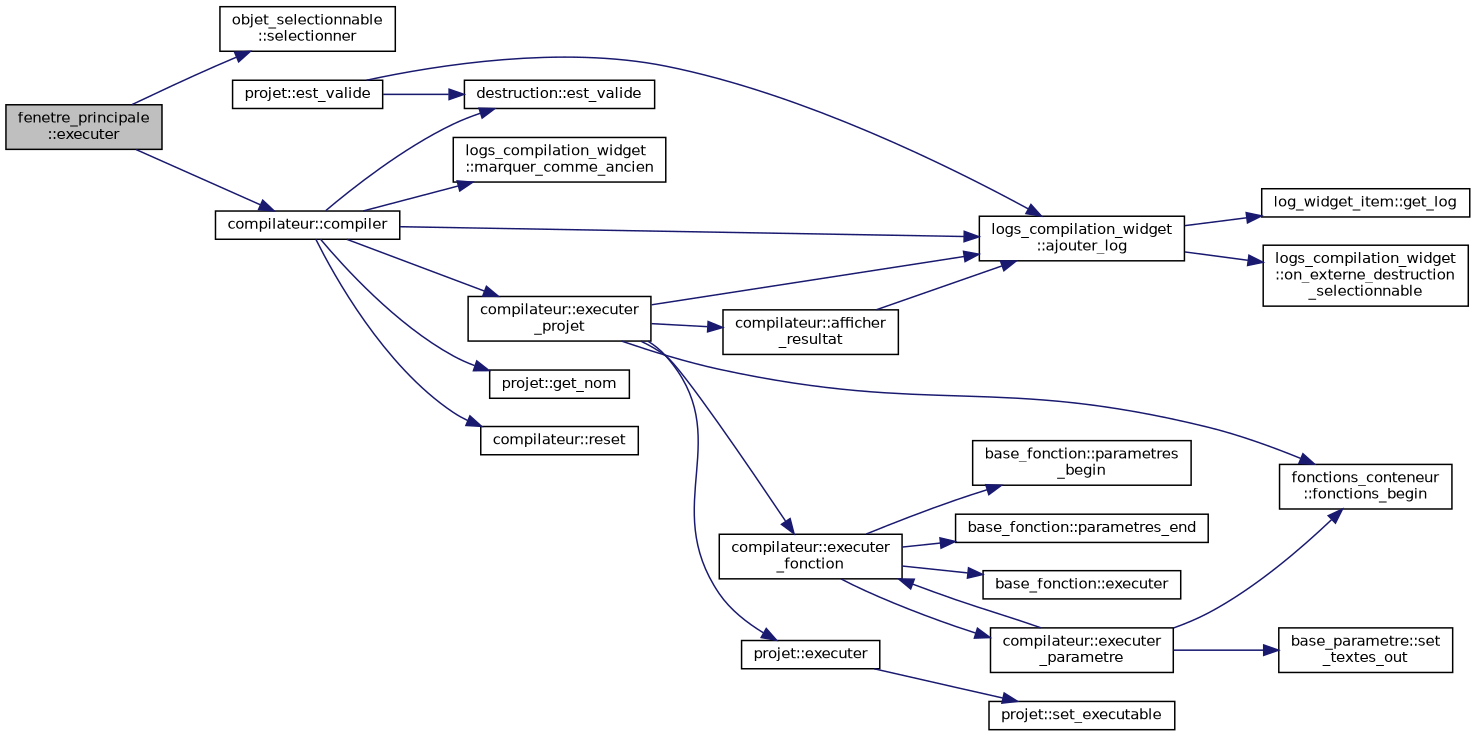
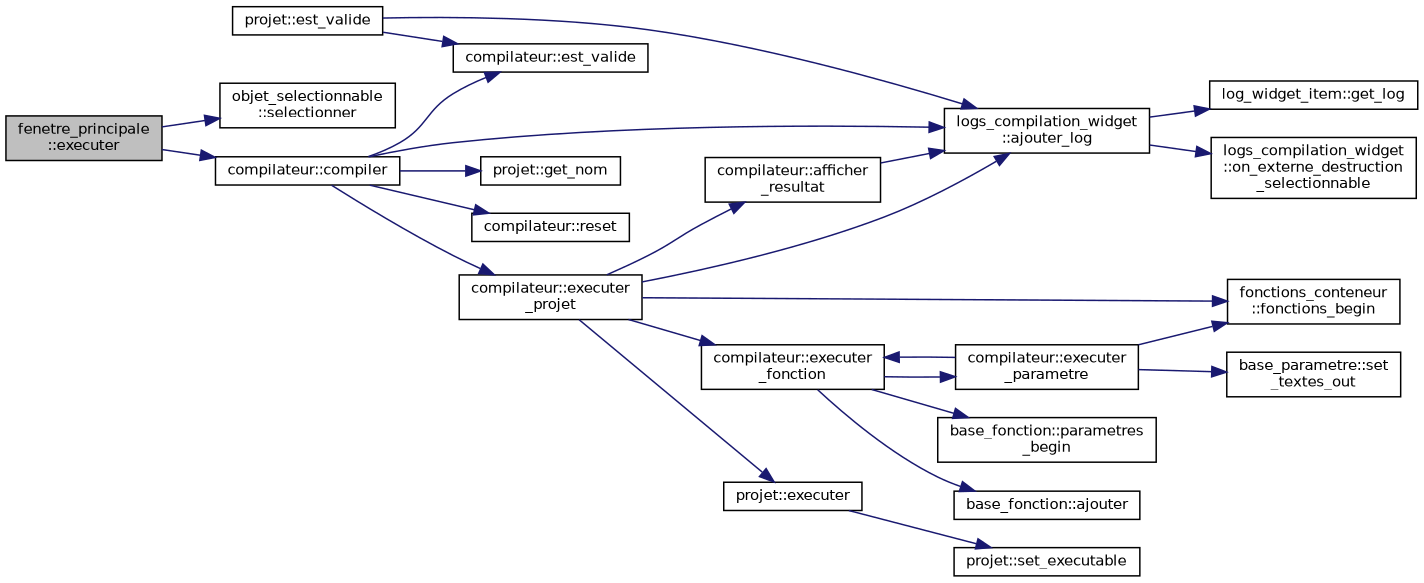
node "destruction::est_valide": label "destruction::est_valide" -> "compilateur::est_valide"
node "logs_compilation_widget ::marquer_comme_ancien": removed
node "base_fonction::parametres_end": removed
node "base_fonction::executer": label "base_fonction::executer" -> "base_fonction::ajouter"
